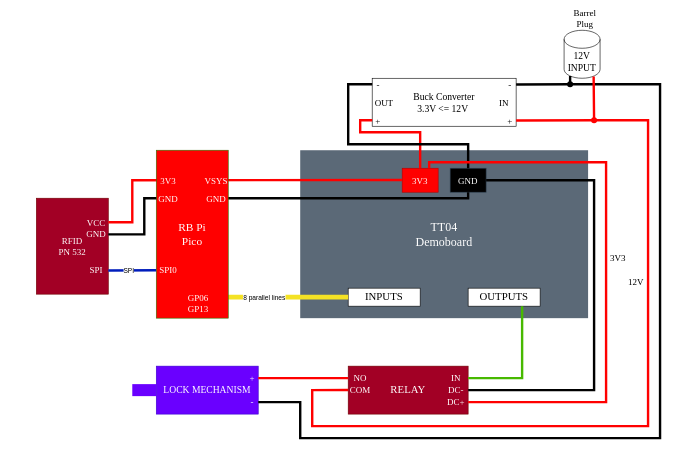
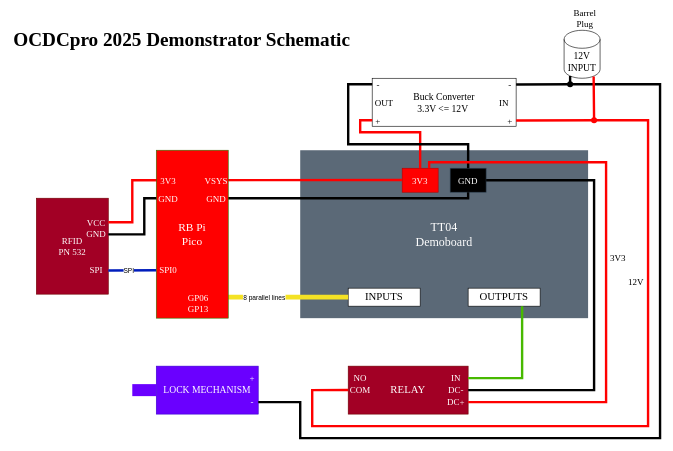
node "OCDCpro 2025 Demonstrator Schematic": added
edge "LOCK MECHANISM" -- "RELAY": removed
